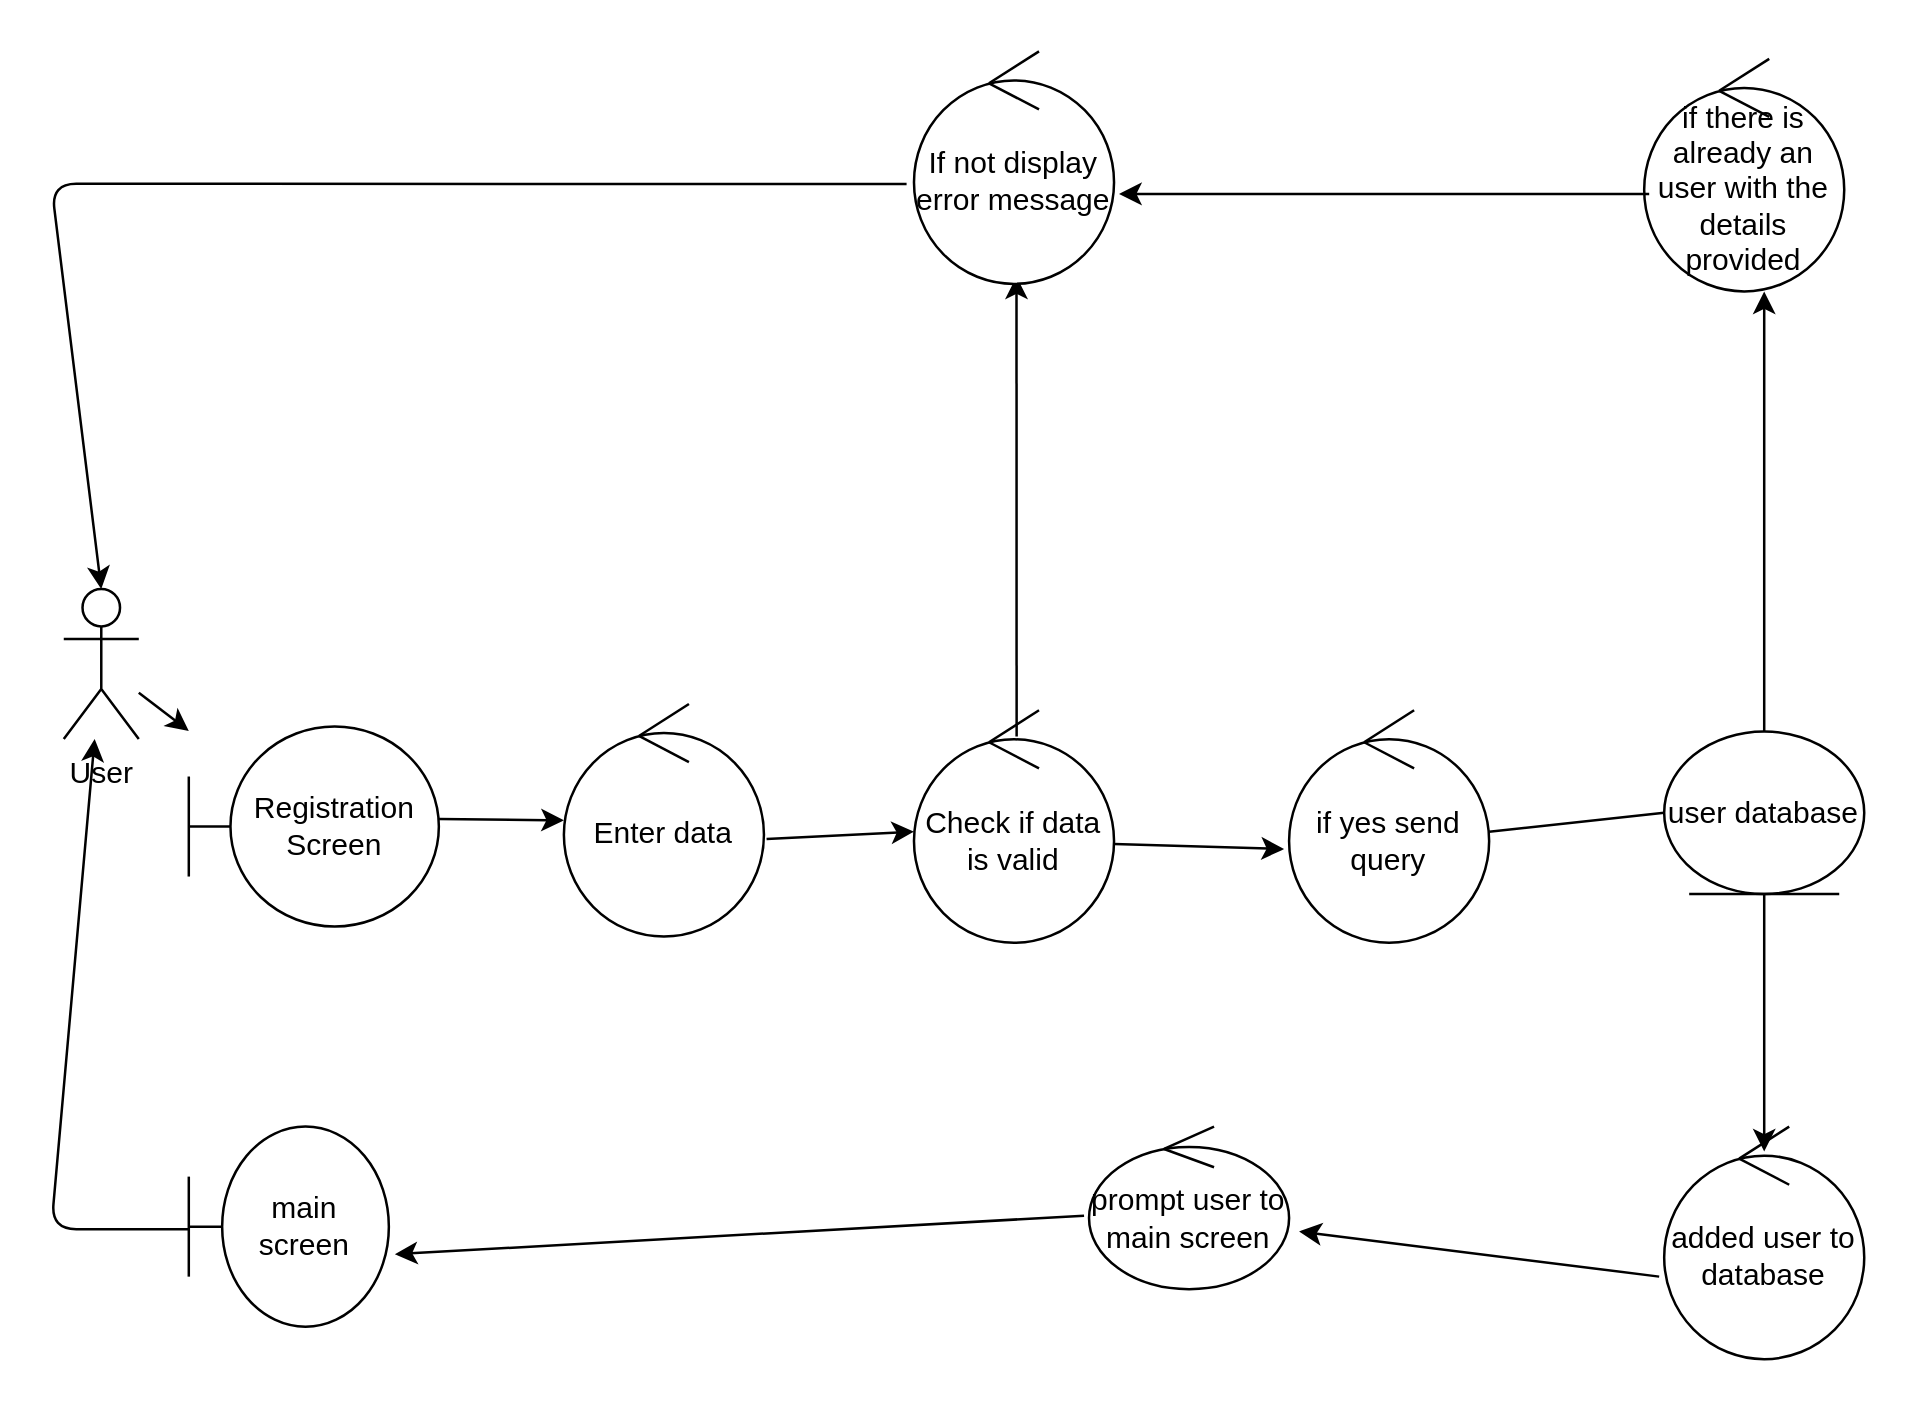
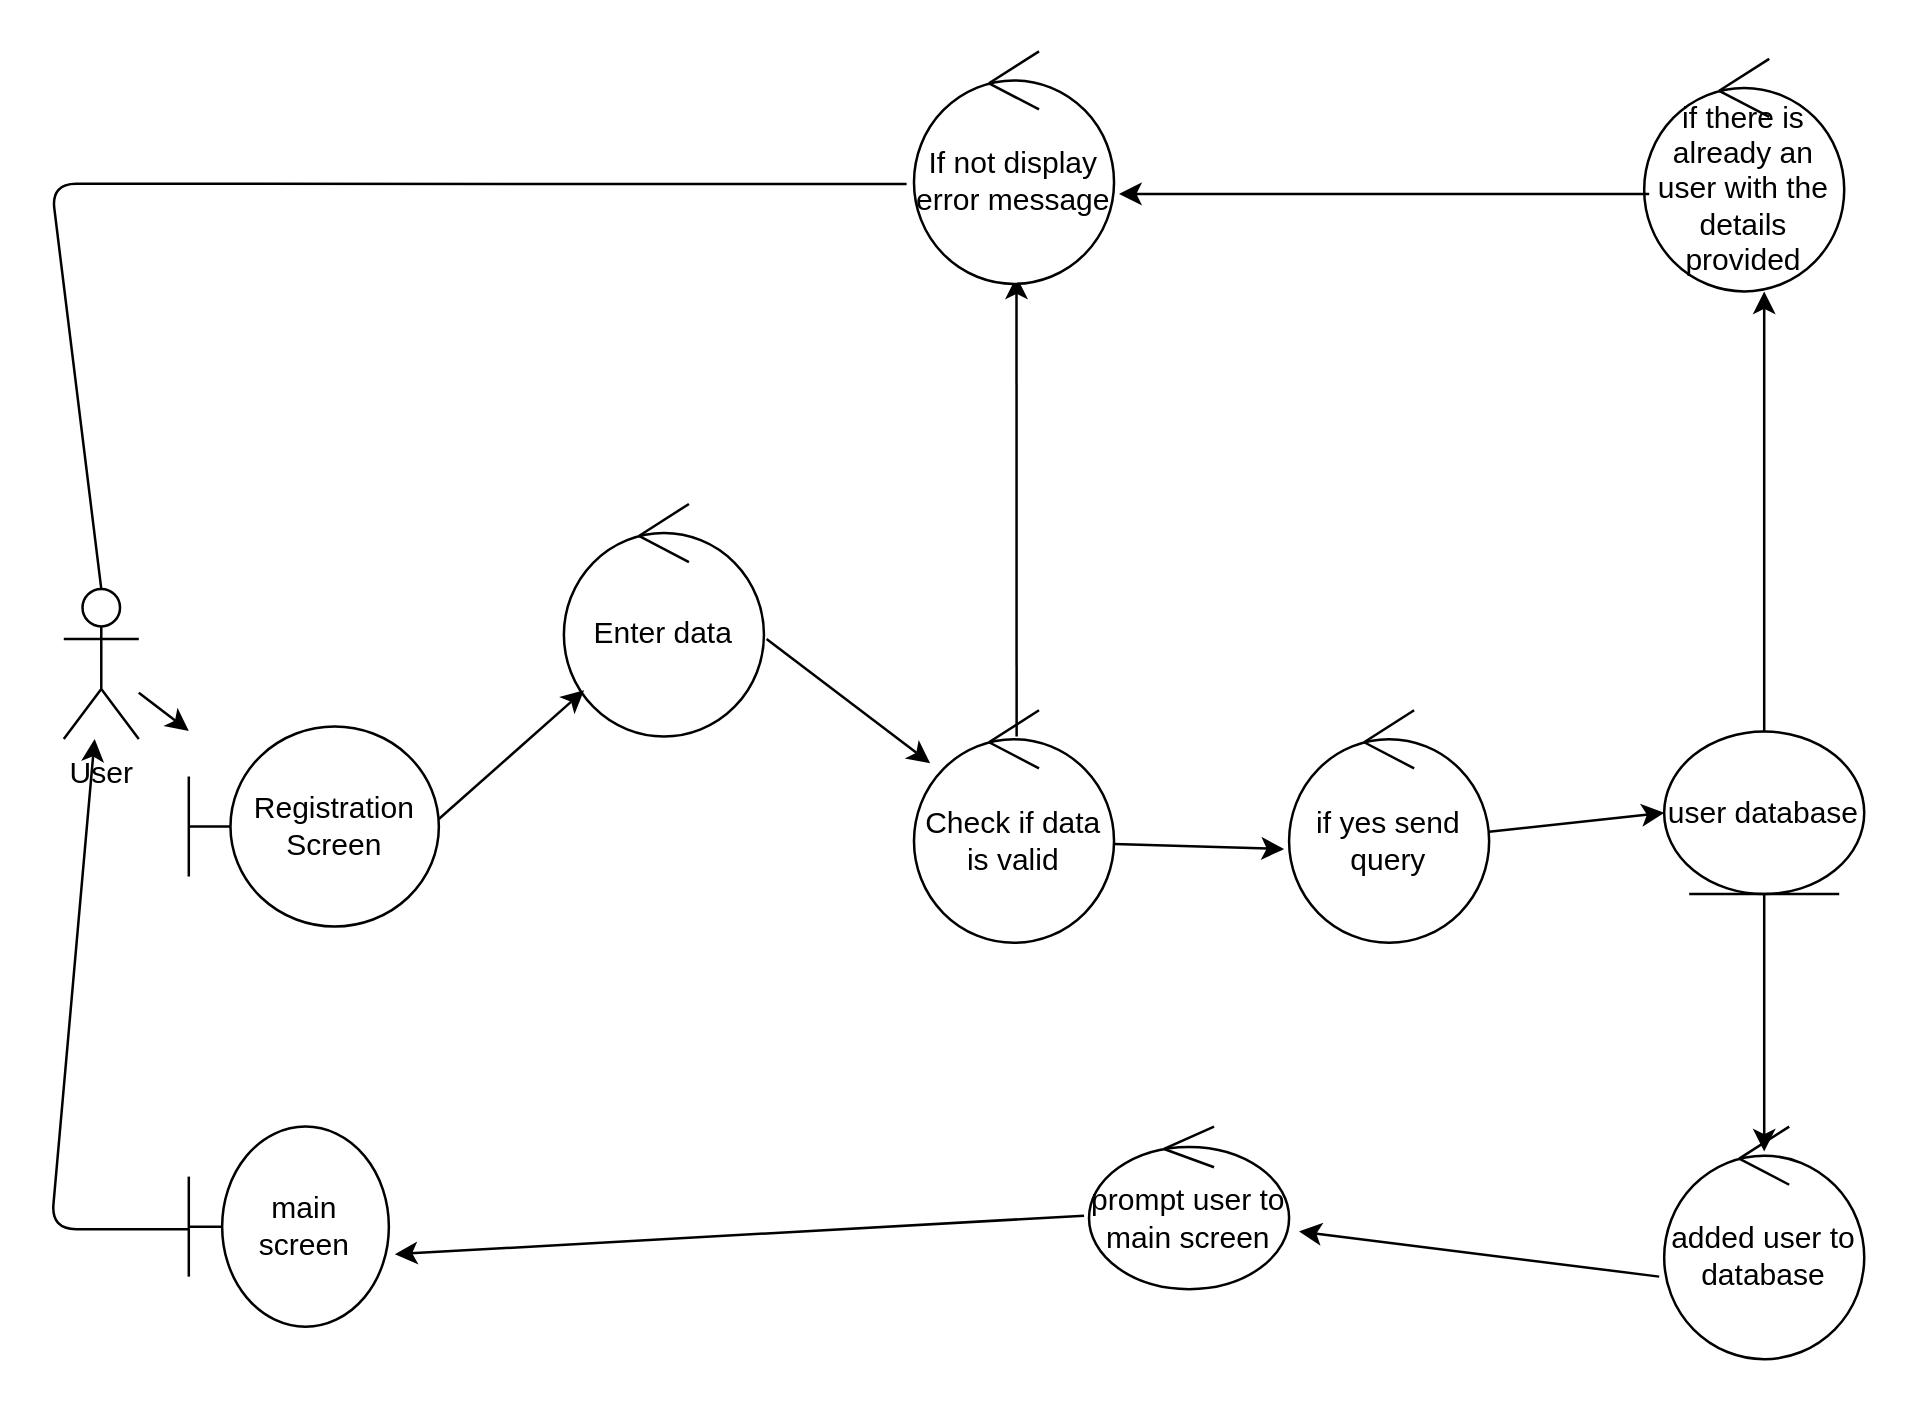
edge "If not display error message" -> "User": arrowhead classic -> none
edge "user database" -- "if yes send query": arrowhead none -> classic
node "Enter data": moved (664, 820) -> (664, 620)
